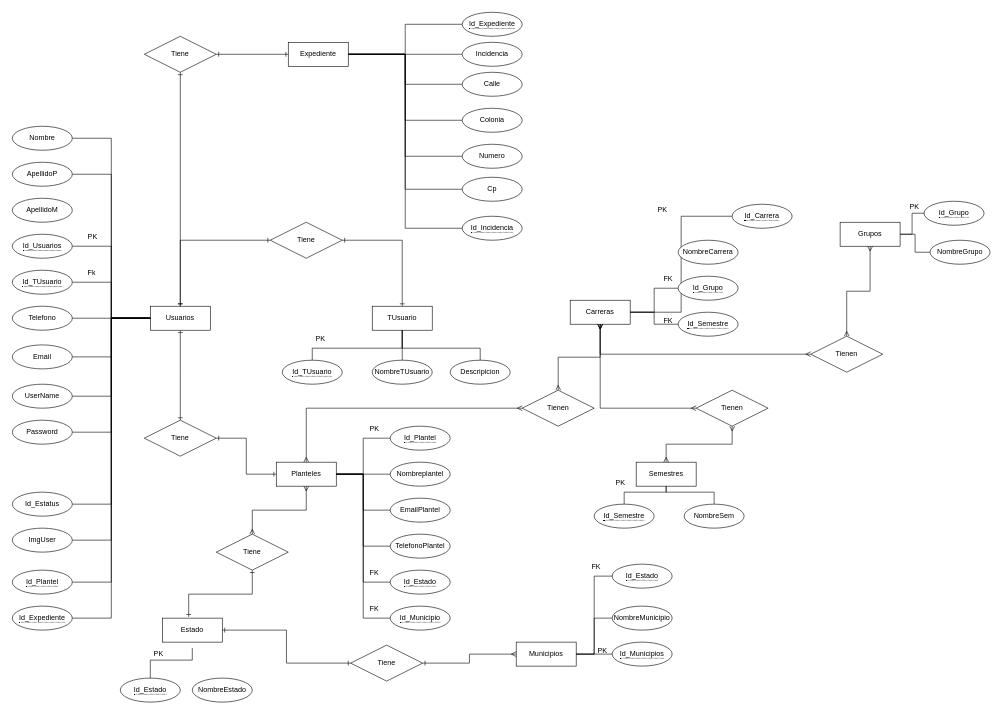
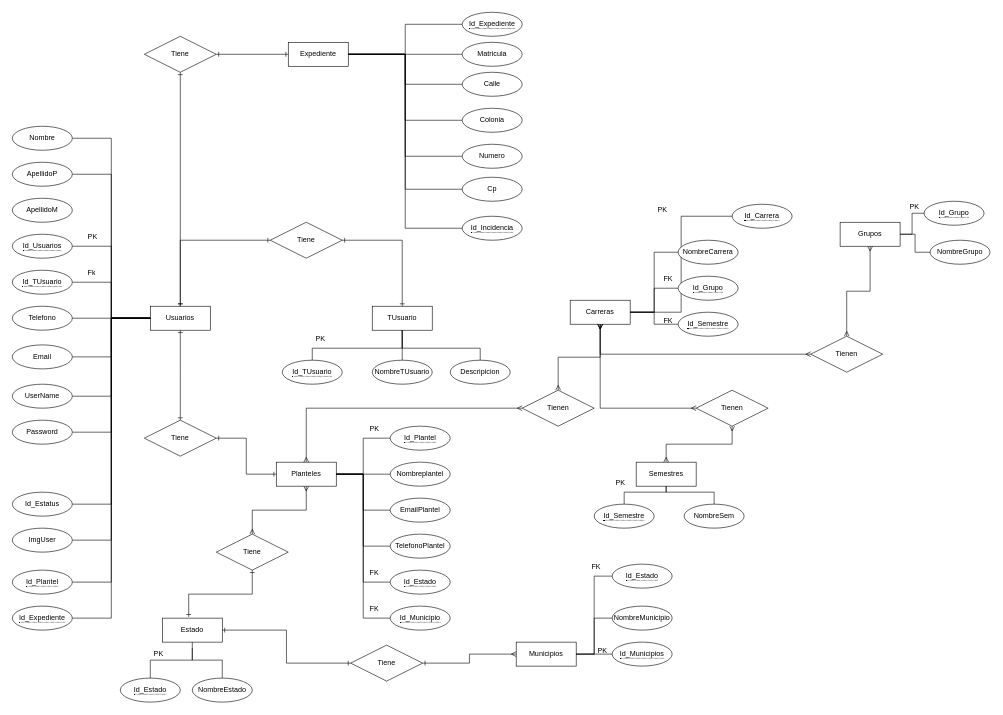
node "Incidencia": label "Incidencia" -> "Matricula"
edge "NombreCarrera" -- "Carreras": added
edge "Estado" -- "NombreEstado": added
